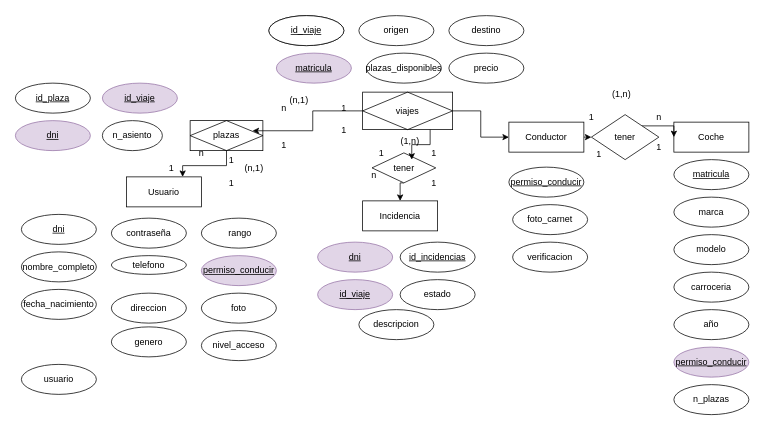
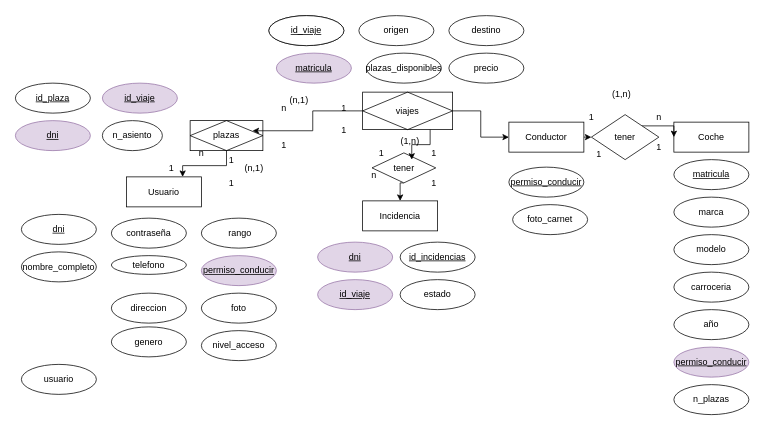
node "verificacion": removed
node "fecha_nacimiento": removed
node "descripcion": removed
